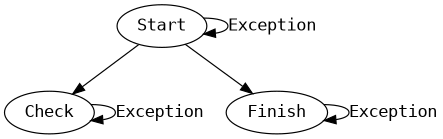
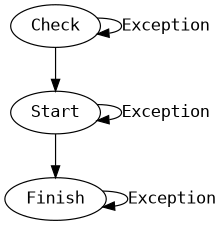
edge "Start" -> "Check": reversed
